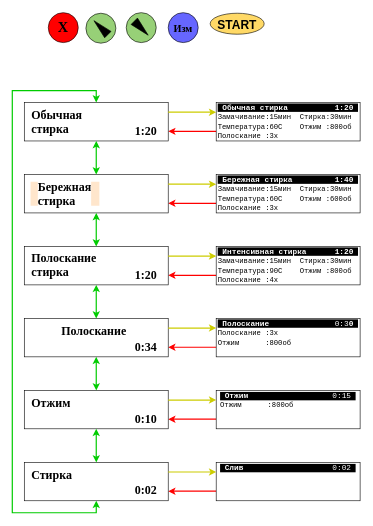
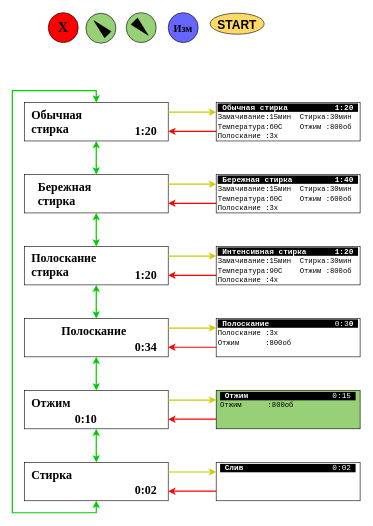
node "Бережная стирка": fillcolor #ffe6cc -> #ffffff
node "Отжим 0:15 Отжим :800об": fillcolor #ffffff -> #97d077
node "0:10": moved (146, 418) -> (86, 418)
